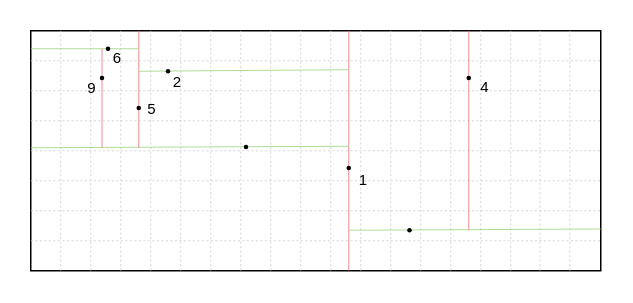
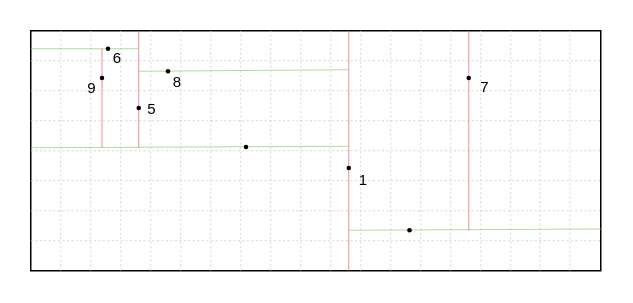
node "2": label "2" -> "8"
node "4": label "4" -> "7"
